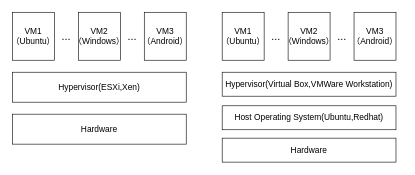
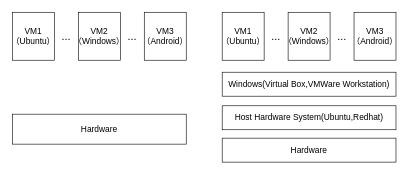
node "Hypervisor(Virtual Box,VMWare Workstation)": label "Hypervisor(Virtual Box,VMWare Workstation)" -> "Windows(Virtual Box,VMWare Workstation)"
node "Hypervisor(ESXi,Xen)": removed
node "Host Operating System(Ubuntu,Redhat)": label "Host Operating System(Ubuntu,Redhat)" -> "Host Hardware System(Ubuntu,Redhat)"
